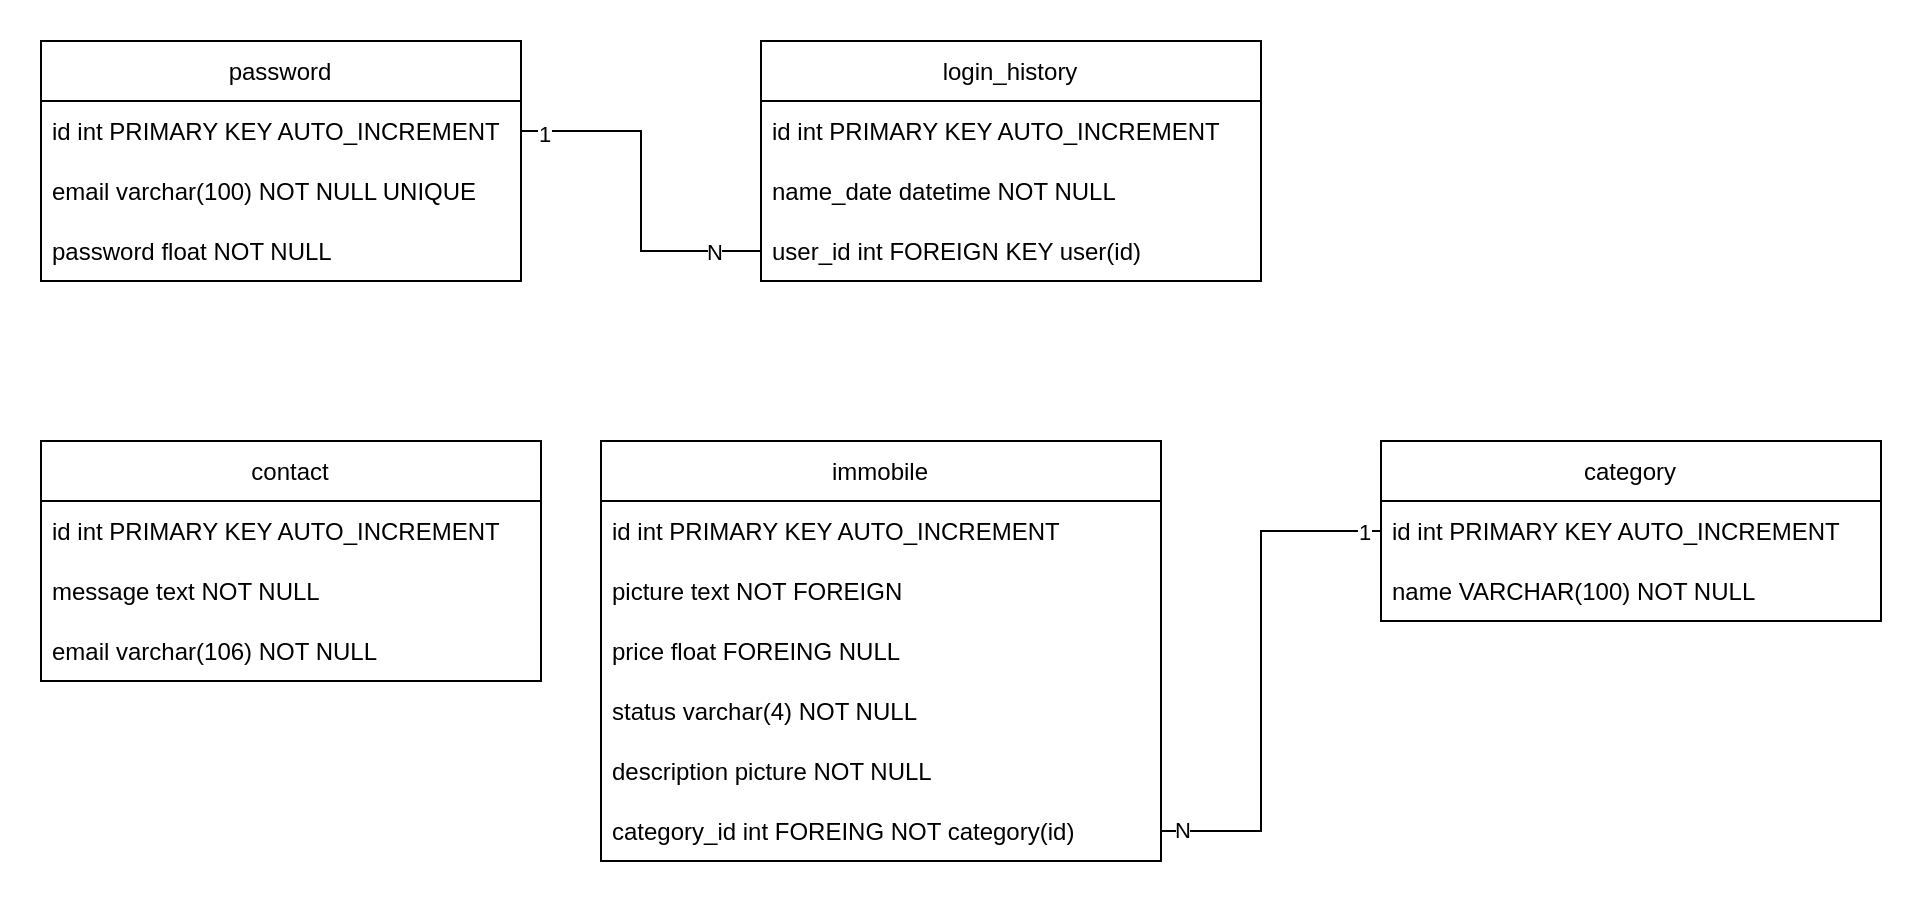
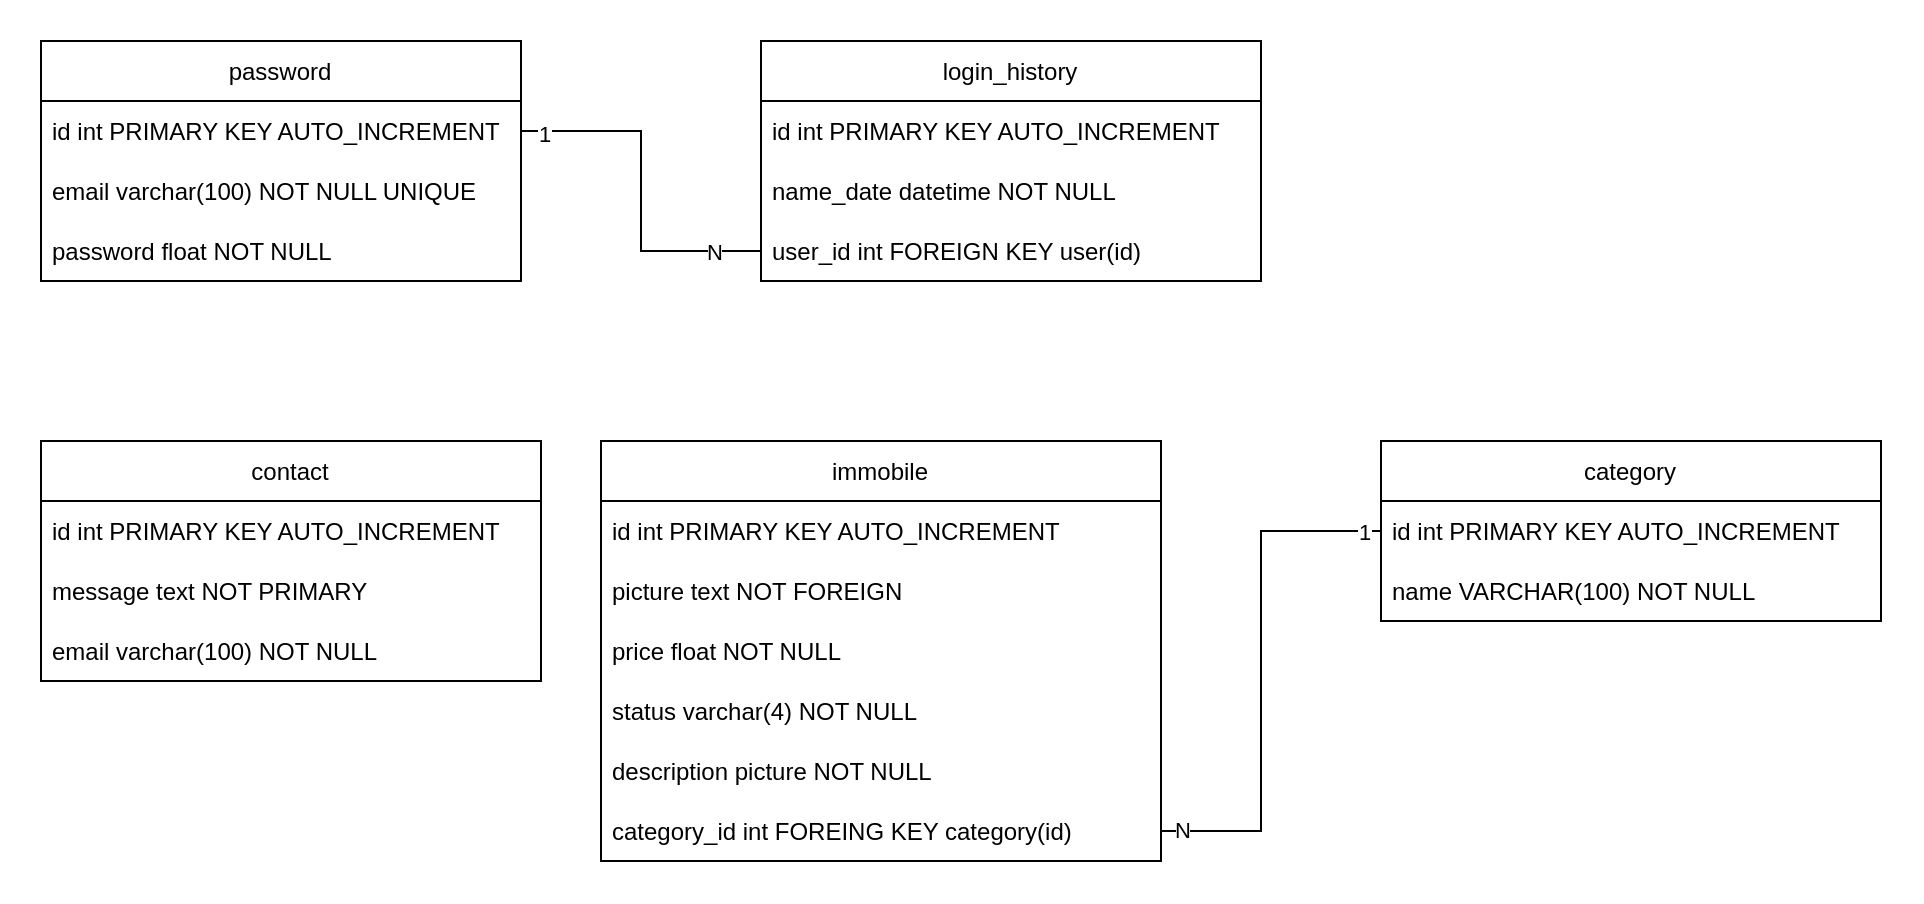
node "message text NOT NULL": label "message text NOT NULL" -> "message text NOT PRIMARY"
node "email varchar(106) NOT NULL": label "email varchar(106) NOT NULL" -> "email varchar(100) NOT NULL"
node "price float FOREING NULL": label "price float FOREING NULL" -> "price float NOT NULL"
node "category_id int FOREING NOT category(id)": label "category_id int FOREING NOT category(id)" -> "category_id int FOREING KEY category(id)"
